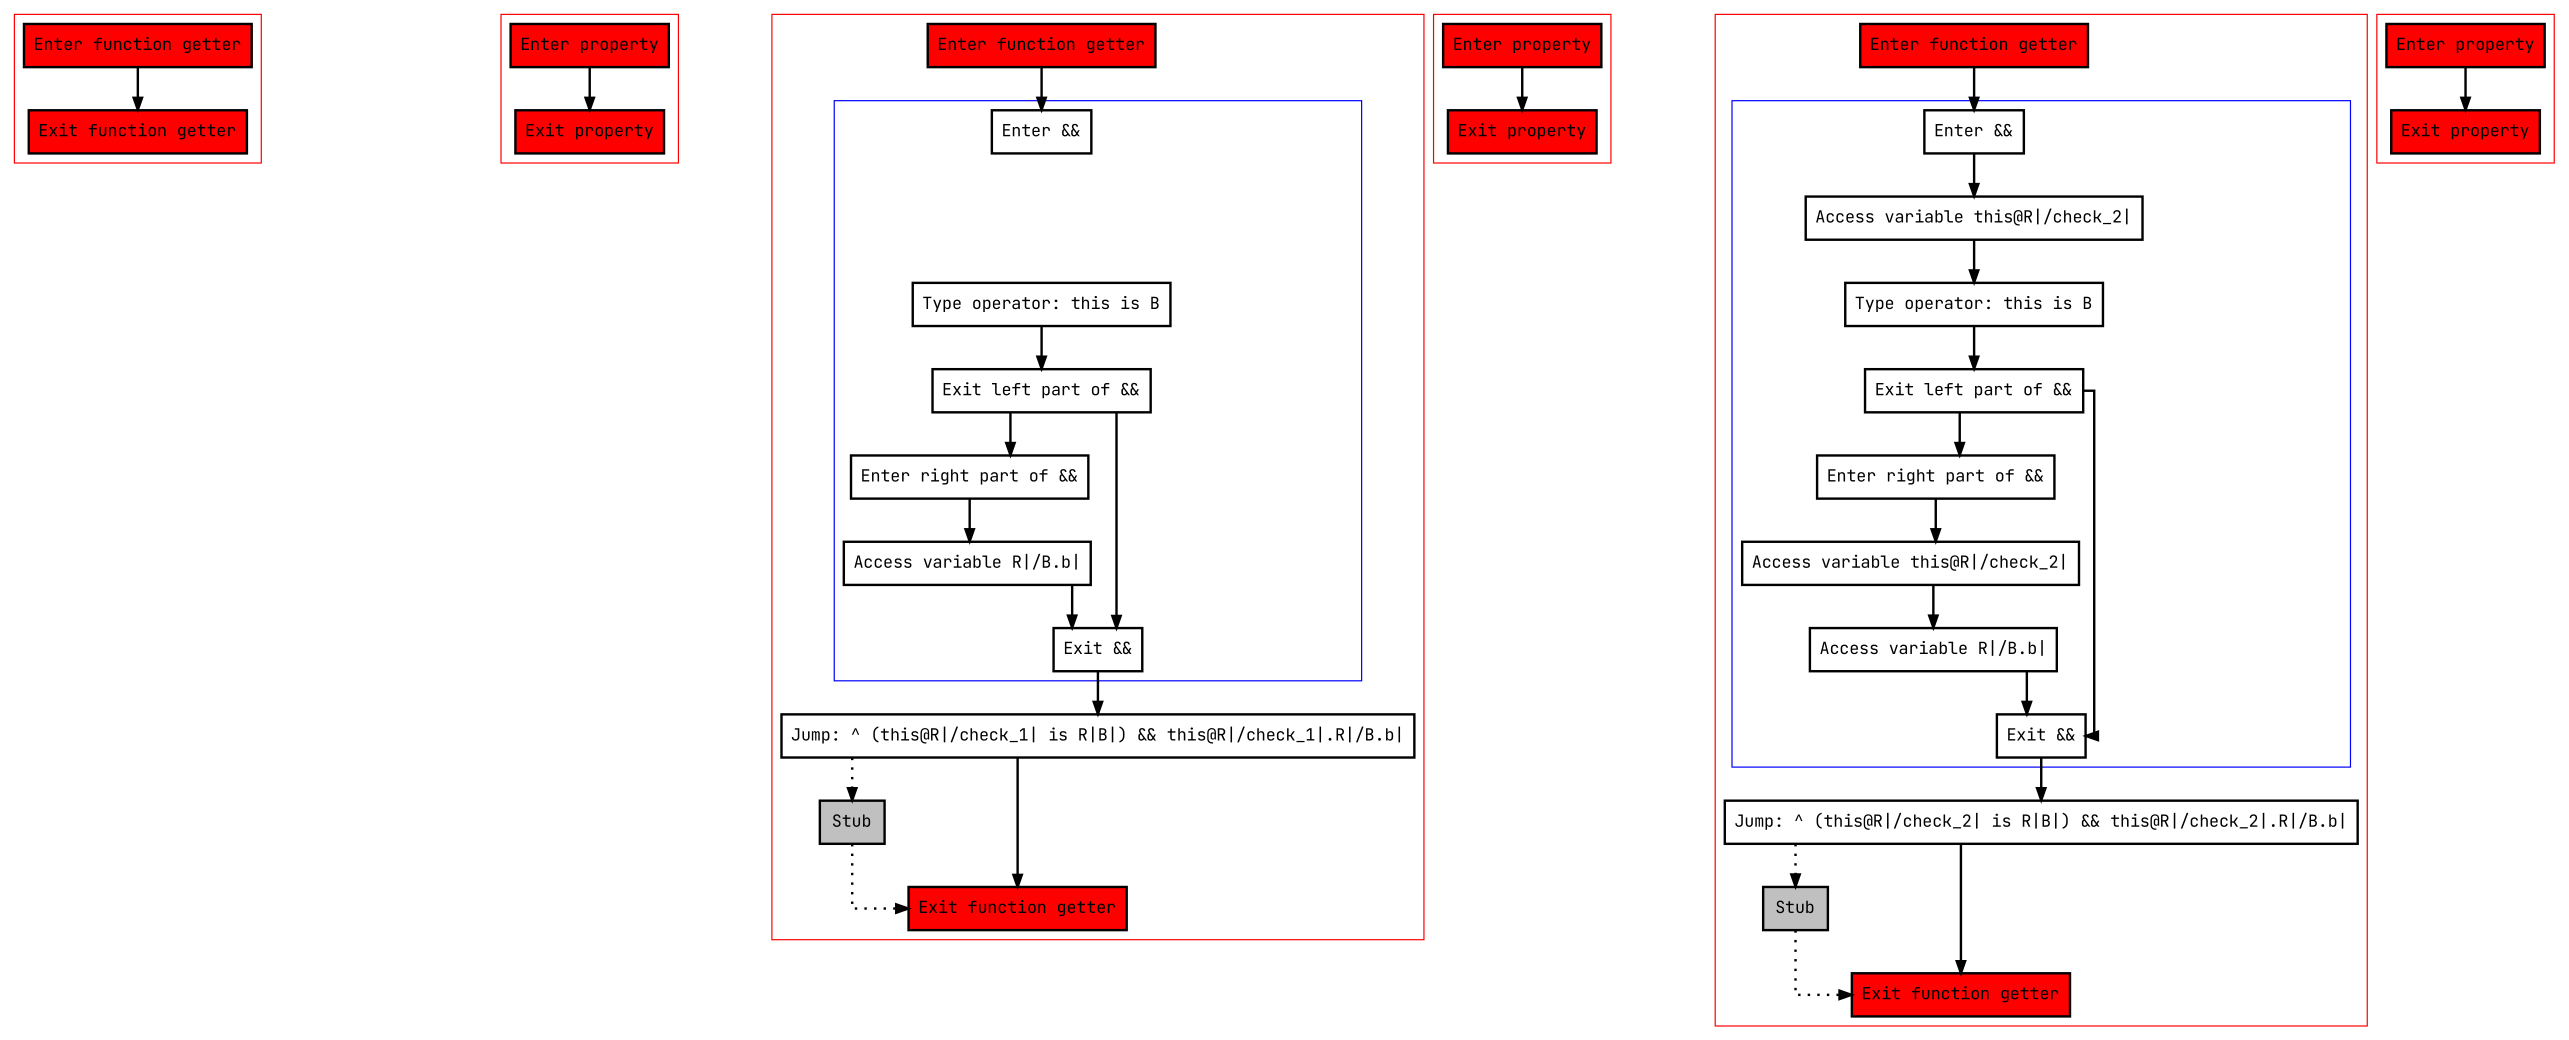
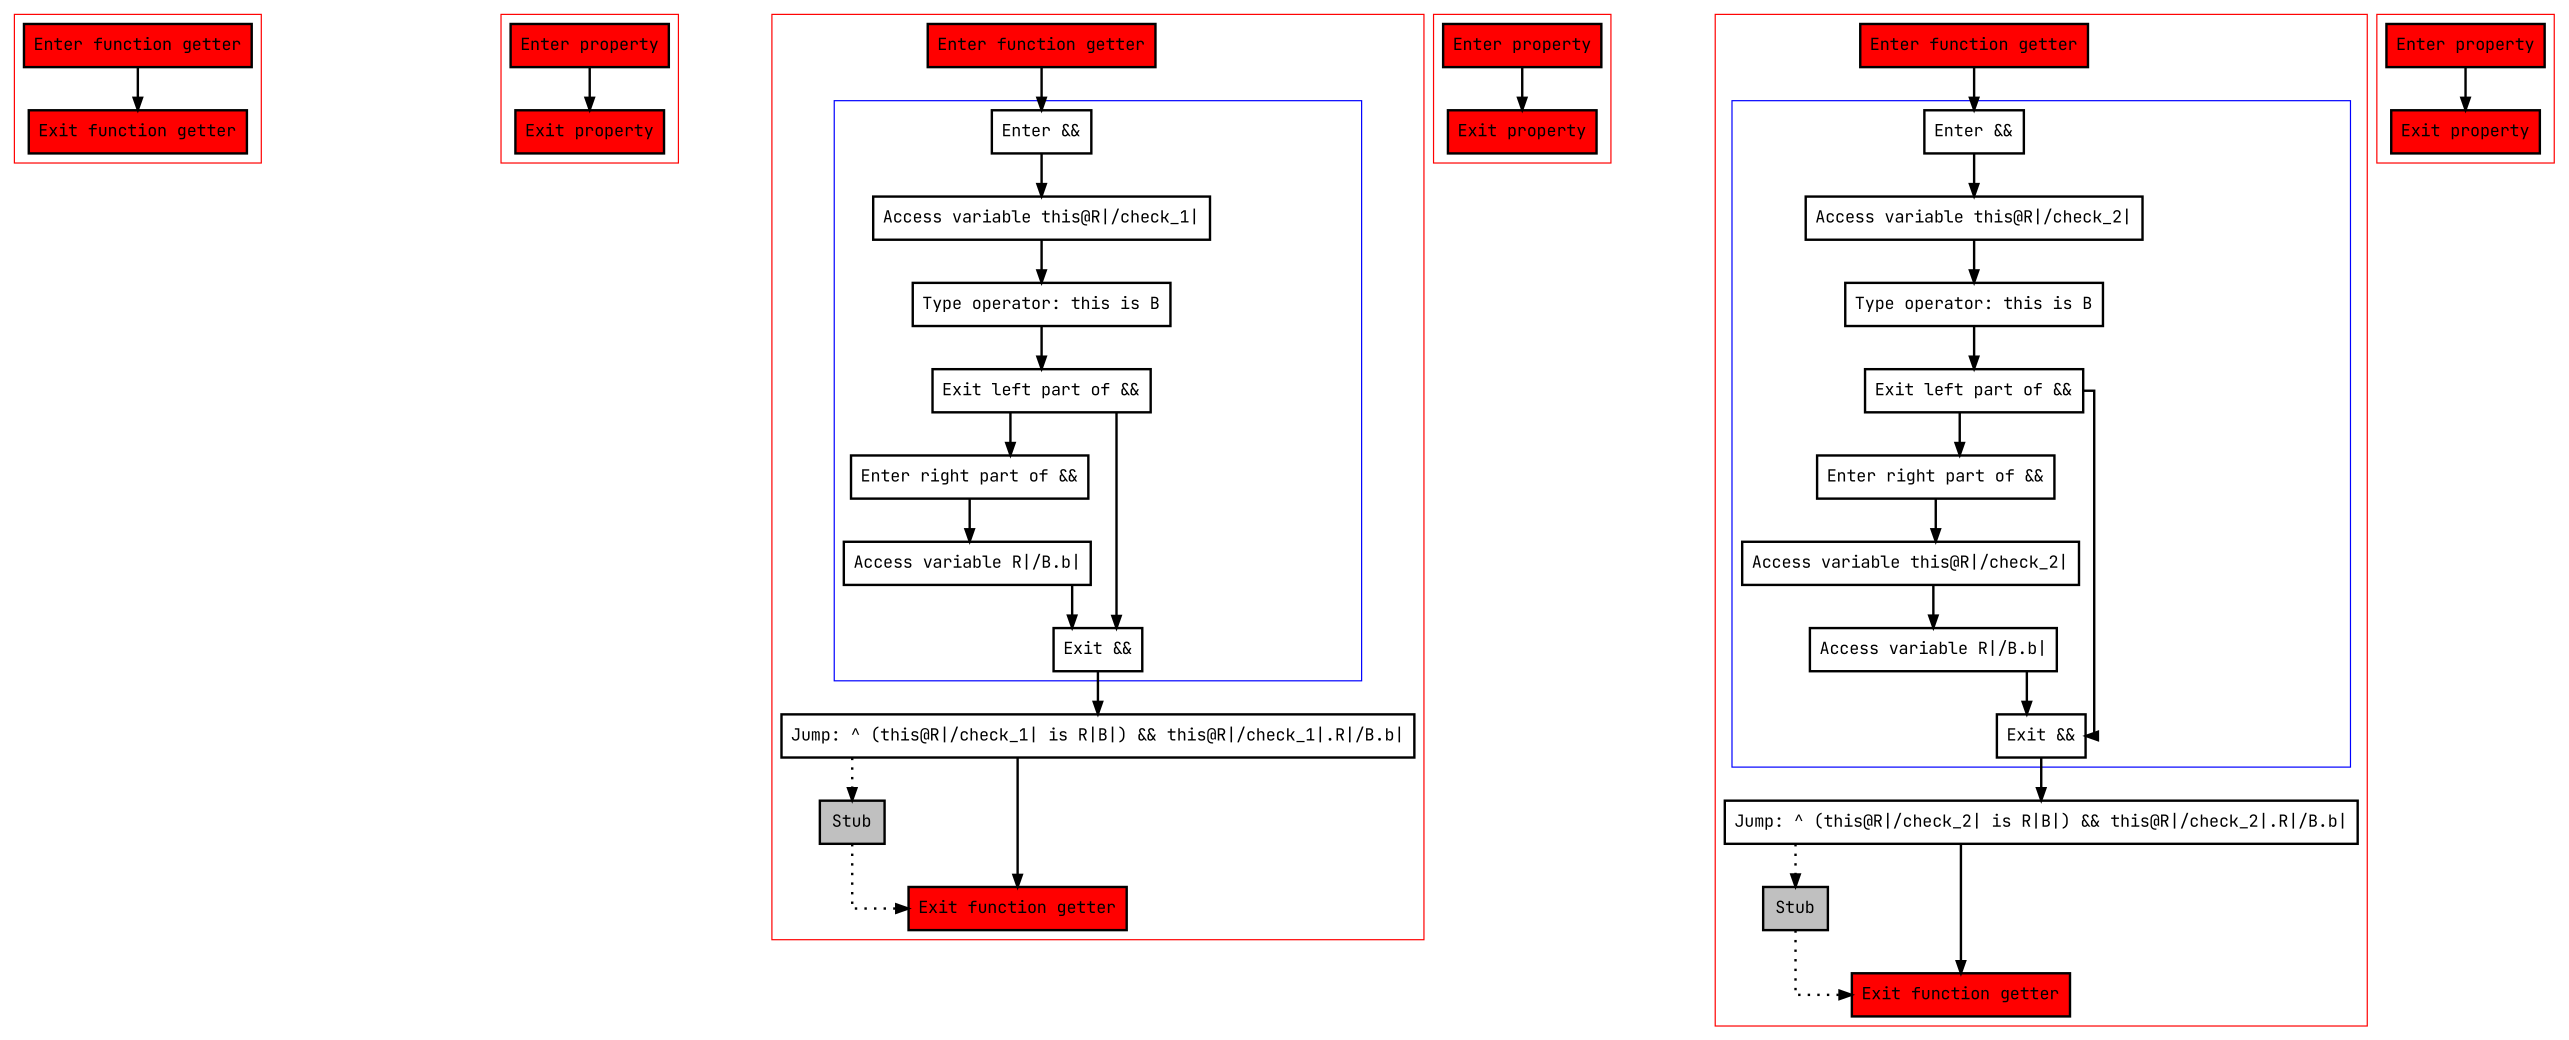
node "Access variable this@R|/check_1|": added
